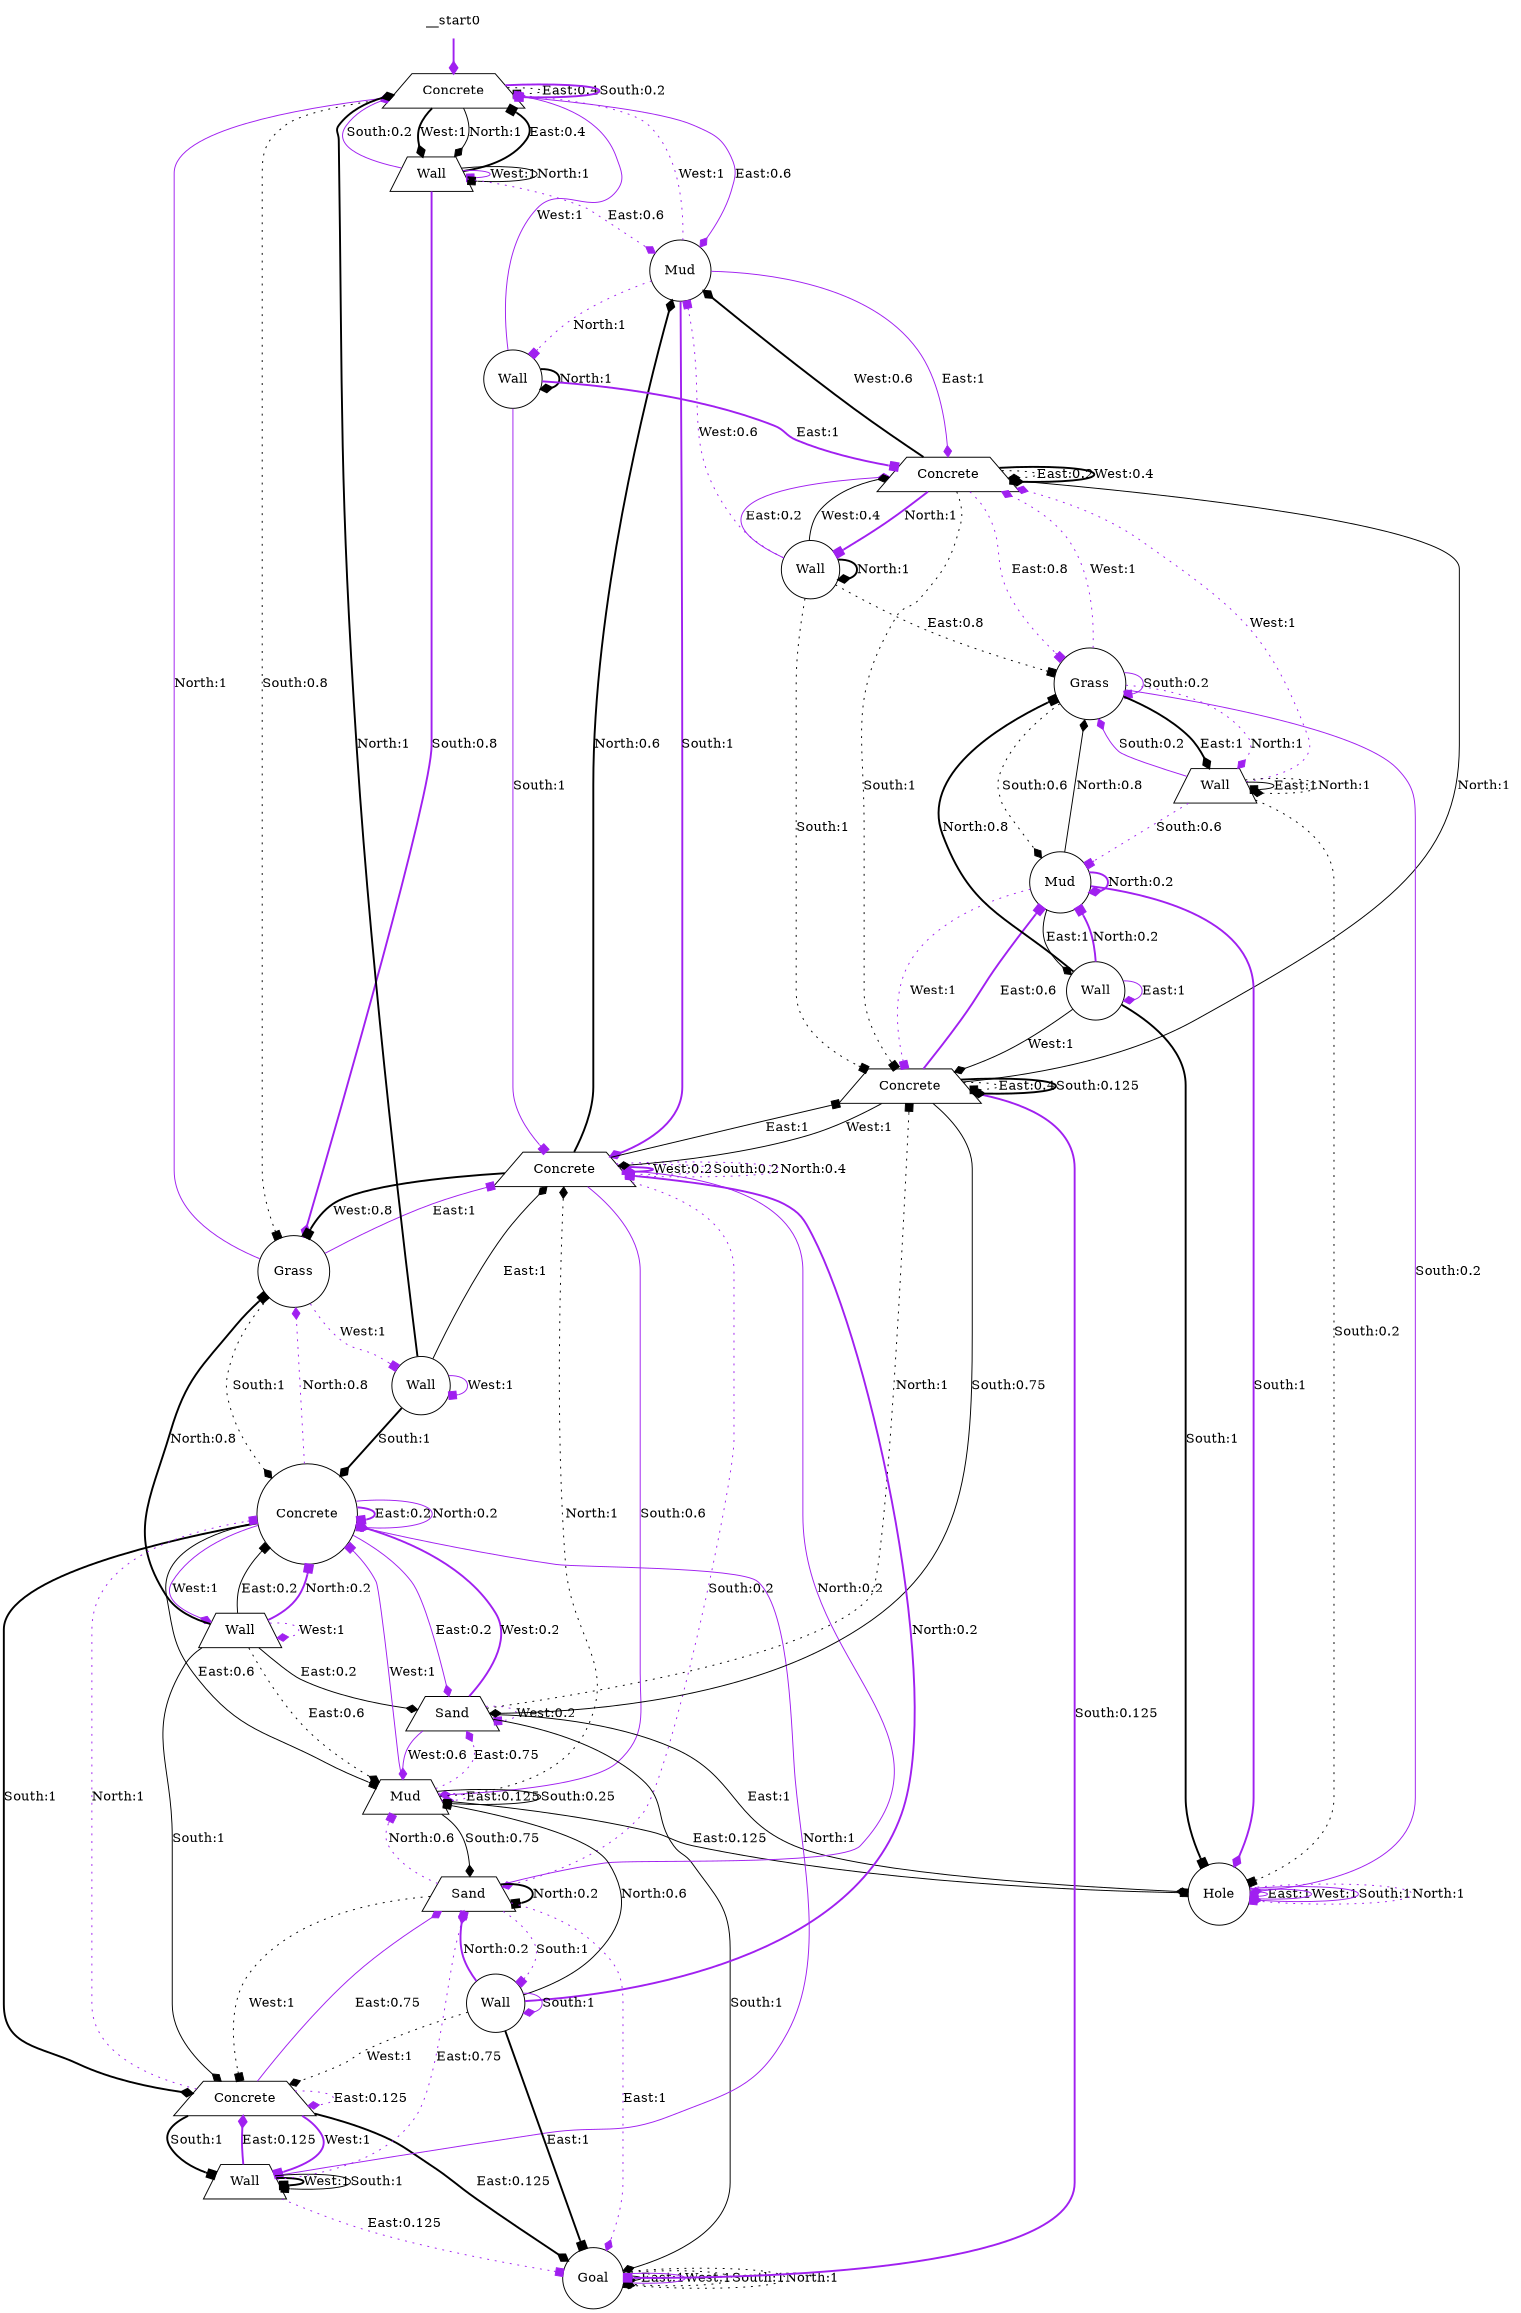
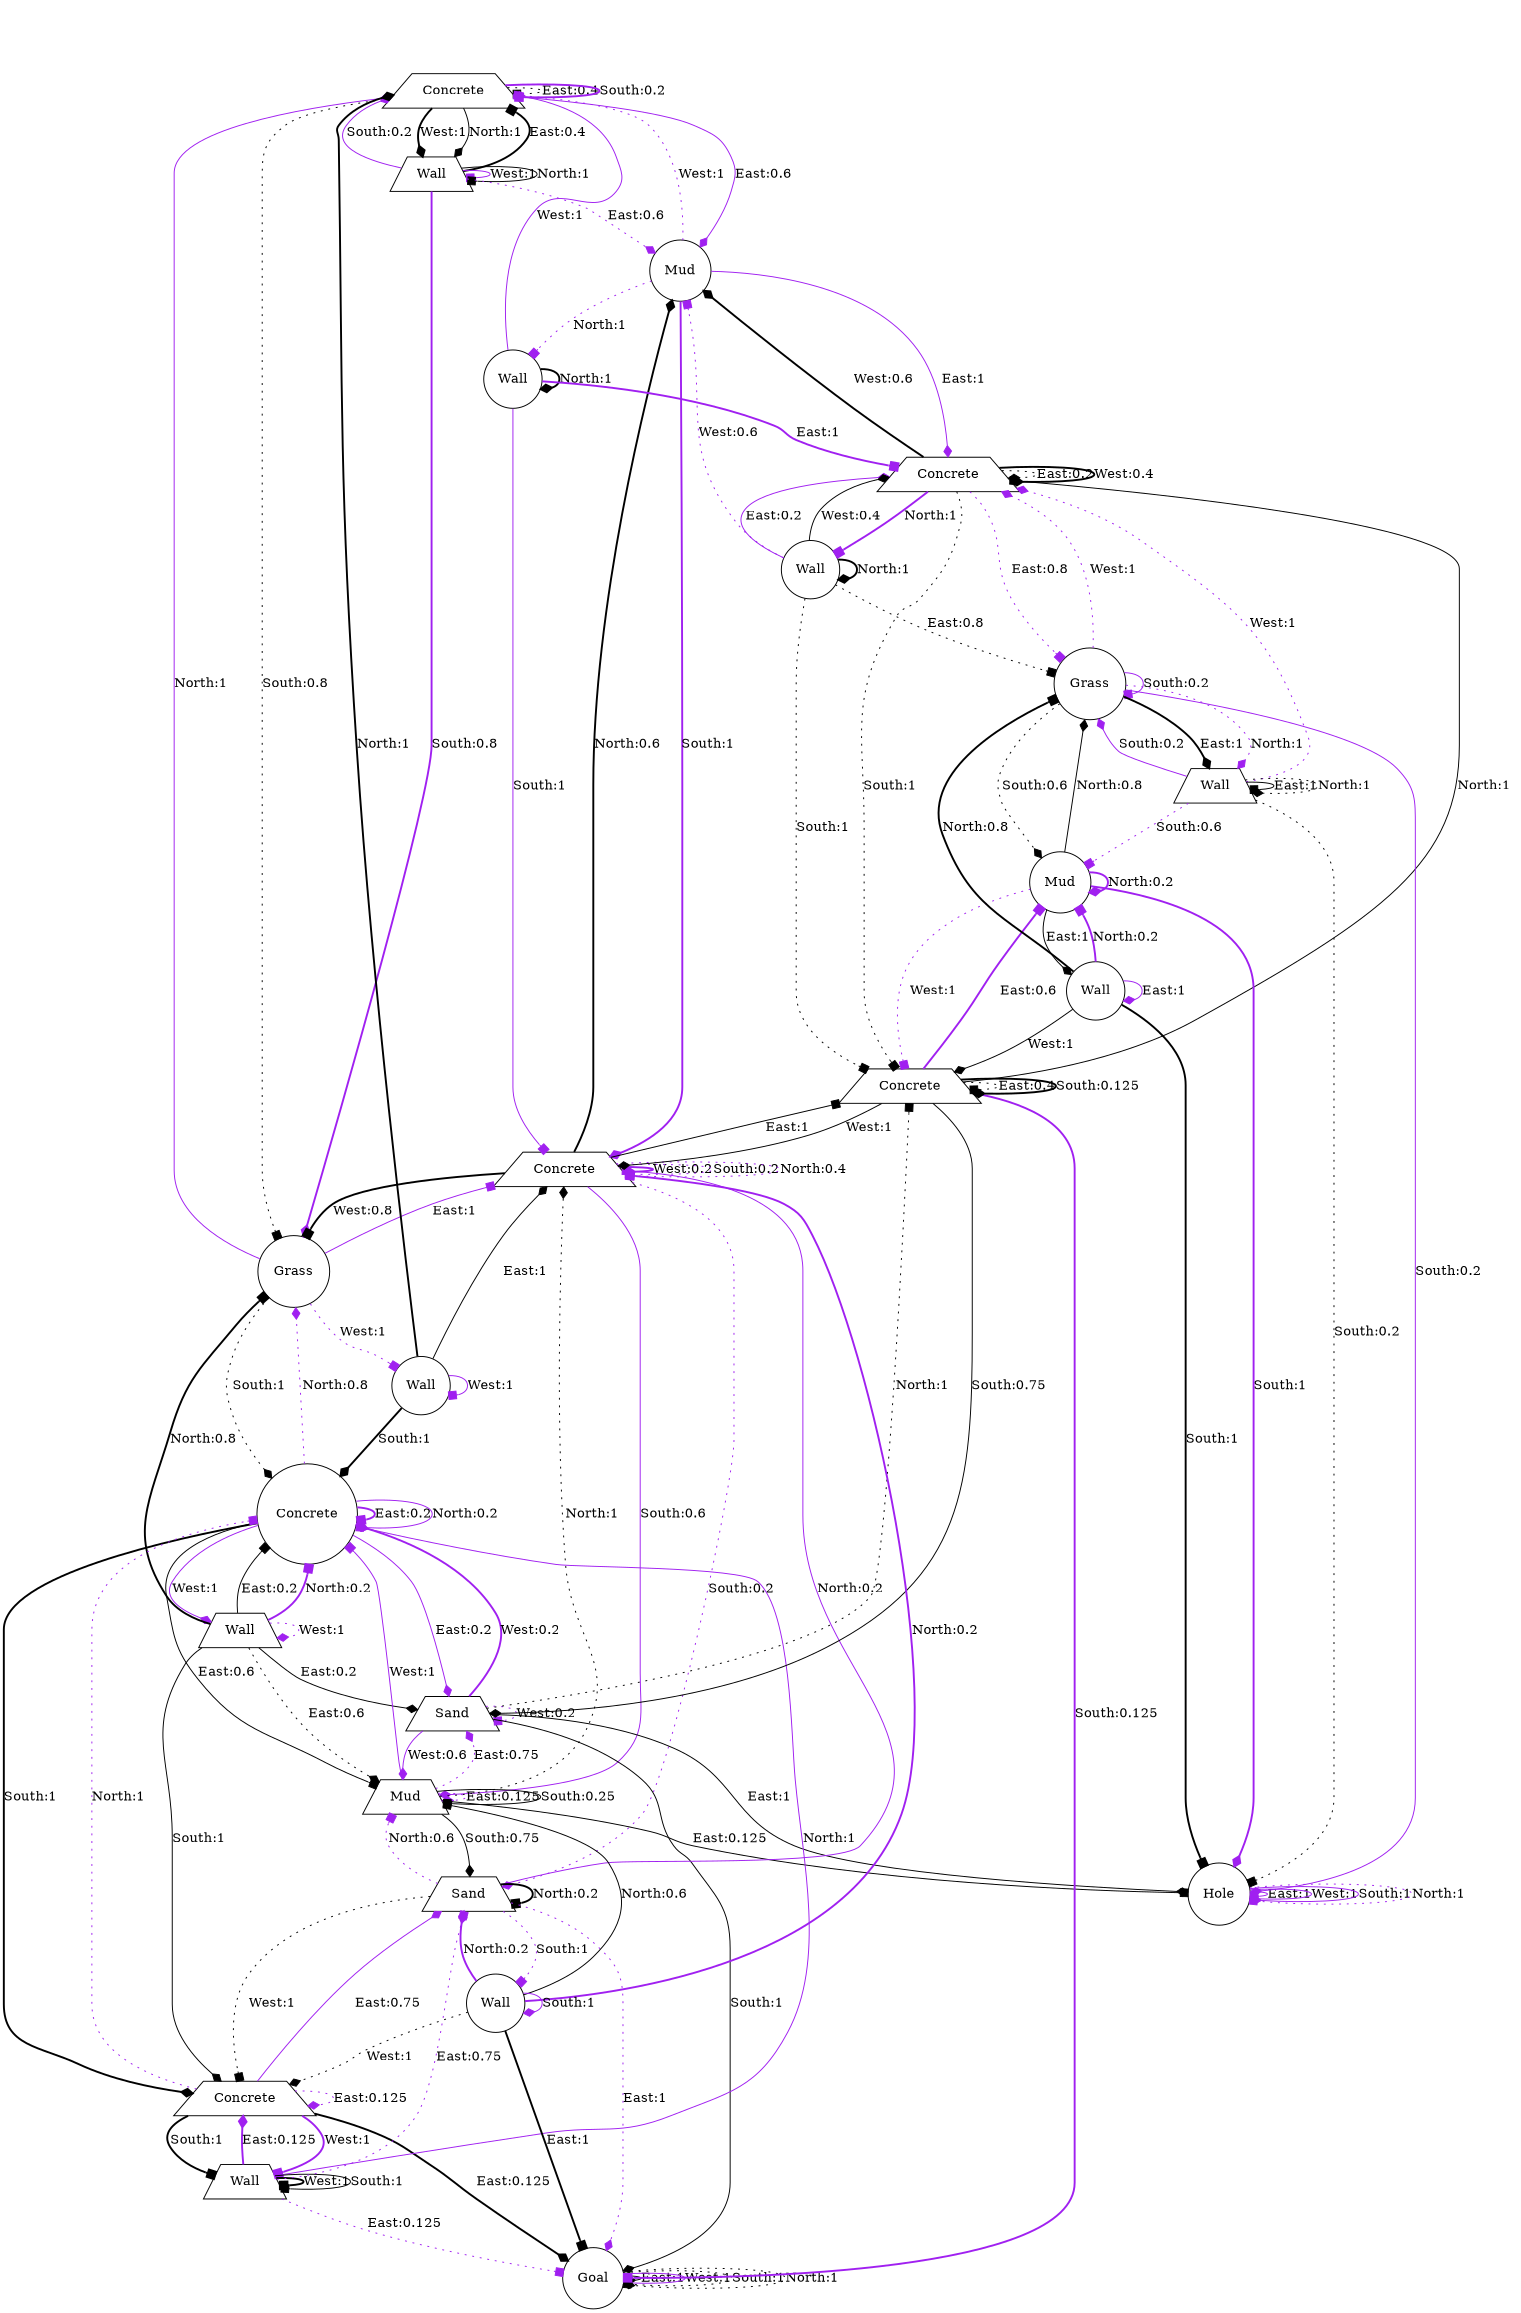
node "__start0": removed
